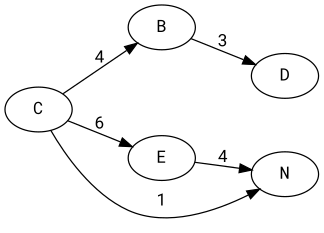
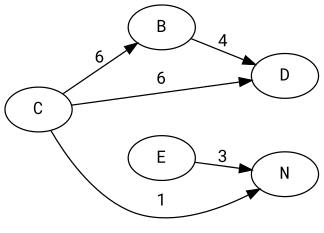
edge "B" -> "D": label "3" -> "4"
edge "C" -> "B": label "4" -> "6"
edge "C" -> "E": now "C" -> "D"
edge "E" -> "N": label "4" -> "3"
